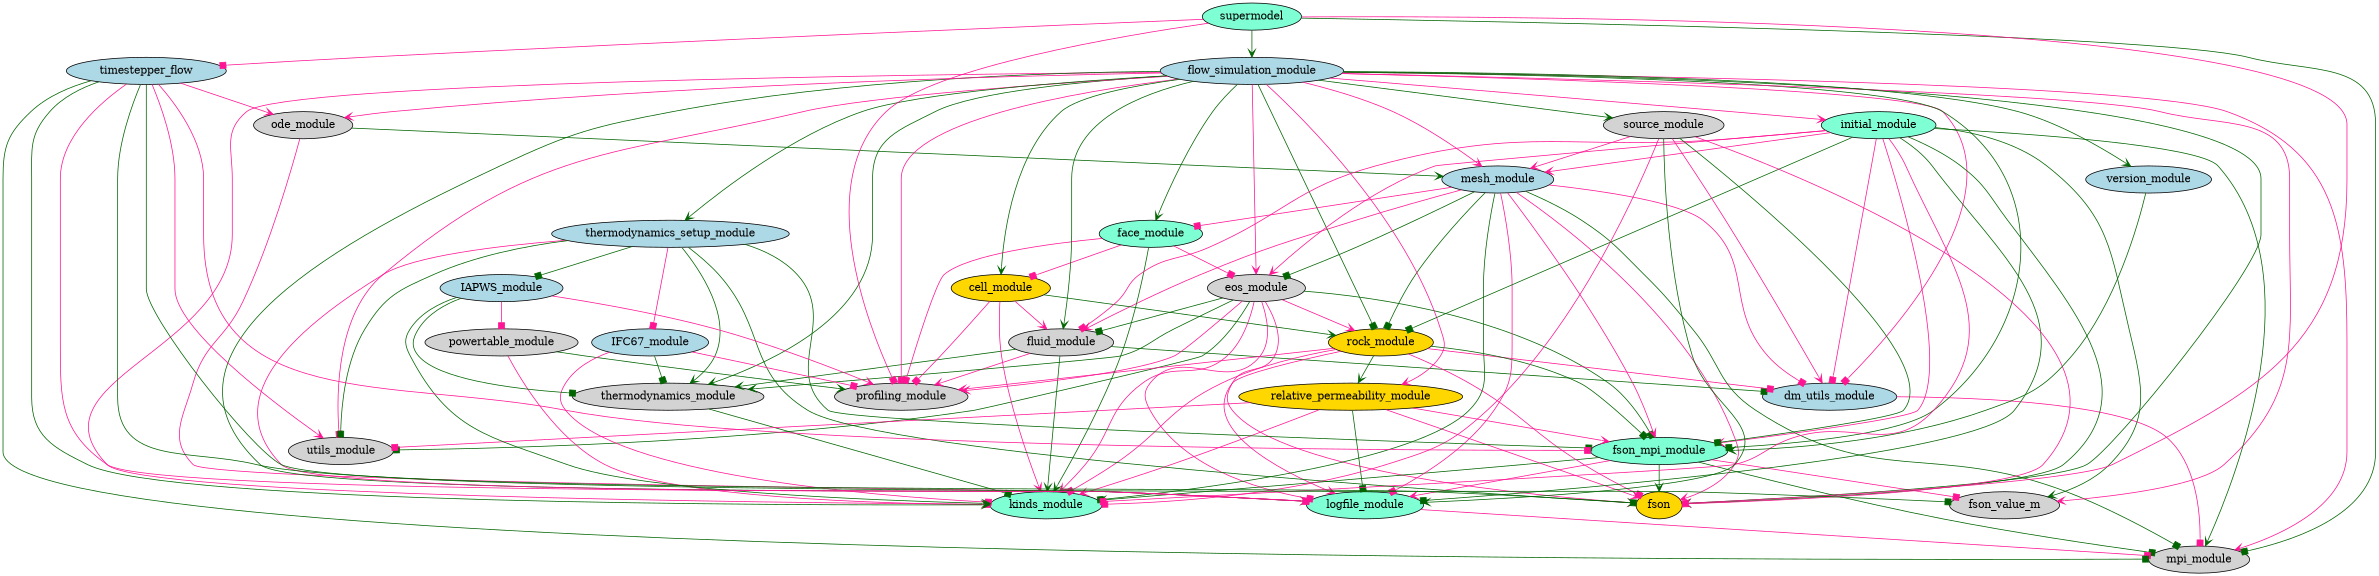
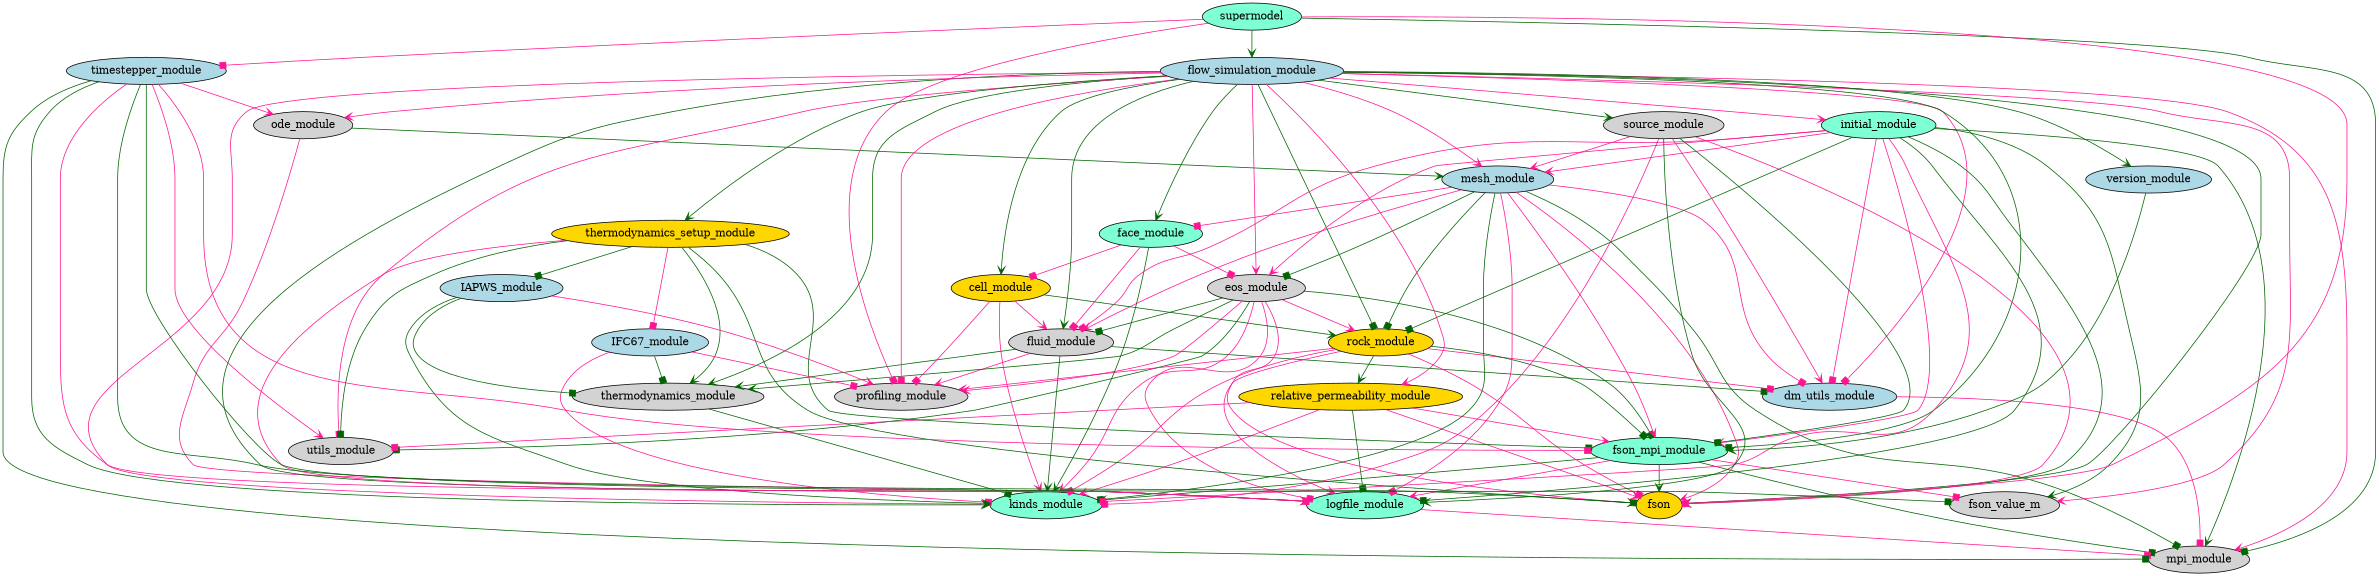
node "timestepper_flow": label "timestepper_flow" -> "timestepper_module"
node "thermodynamics_setup_module": fillcolor lightblue -> gold
edge "face_module" -> "profiling_module": now "face_module" -> "fluid_module"
node "powertable_module": removed
